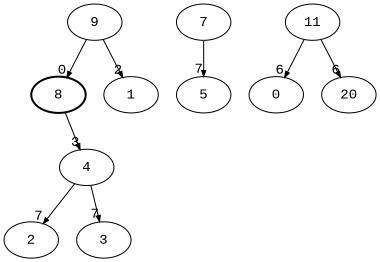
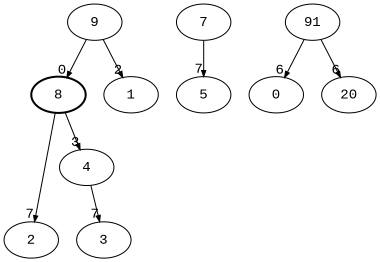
node "11": label "11" -> "91"
edge "4" -> "2": now "8" -> "2"
